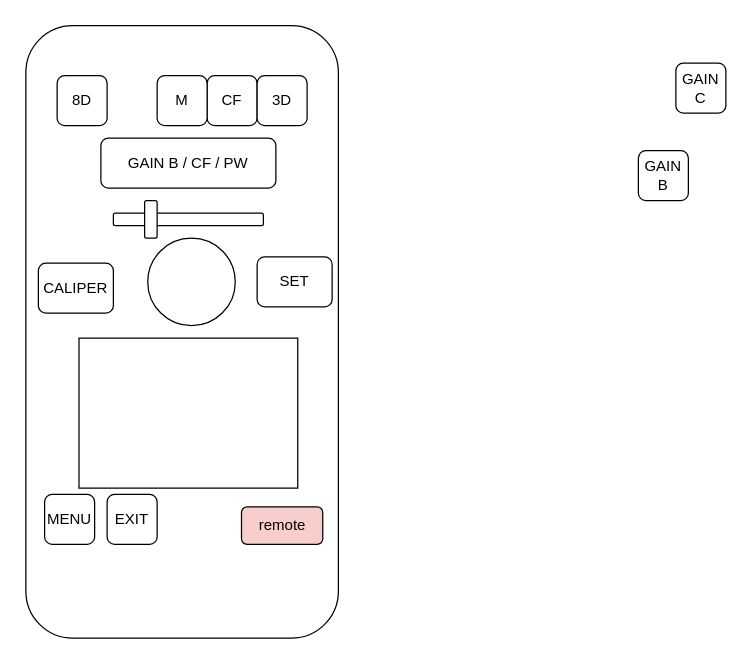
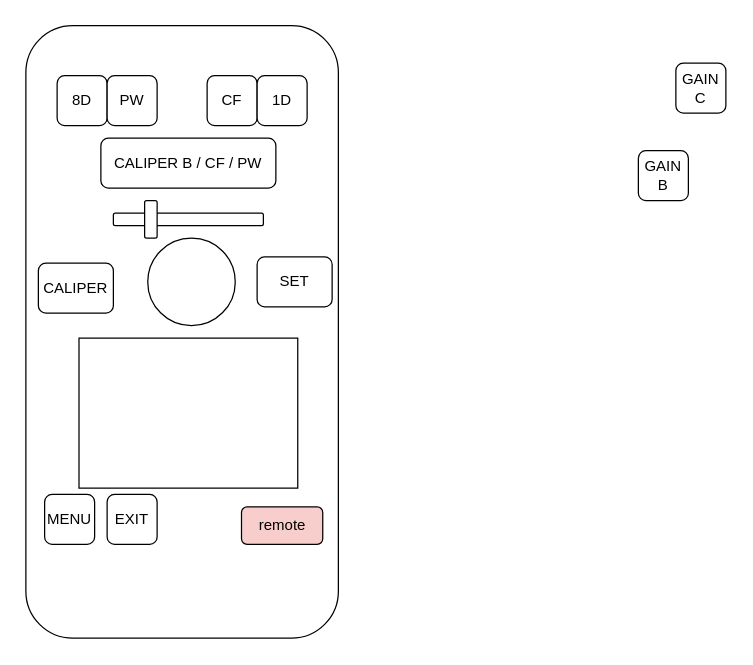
node "PW": added
node "M": removed
node "3D": label "3D" -> "1D"
node "GAIN B / CF / PW": label "GAIN B / CF / PW" -> "CALIPER B / CF / PW"
